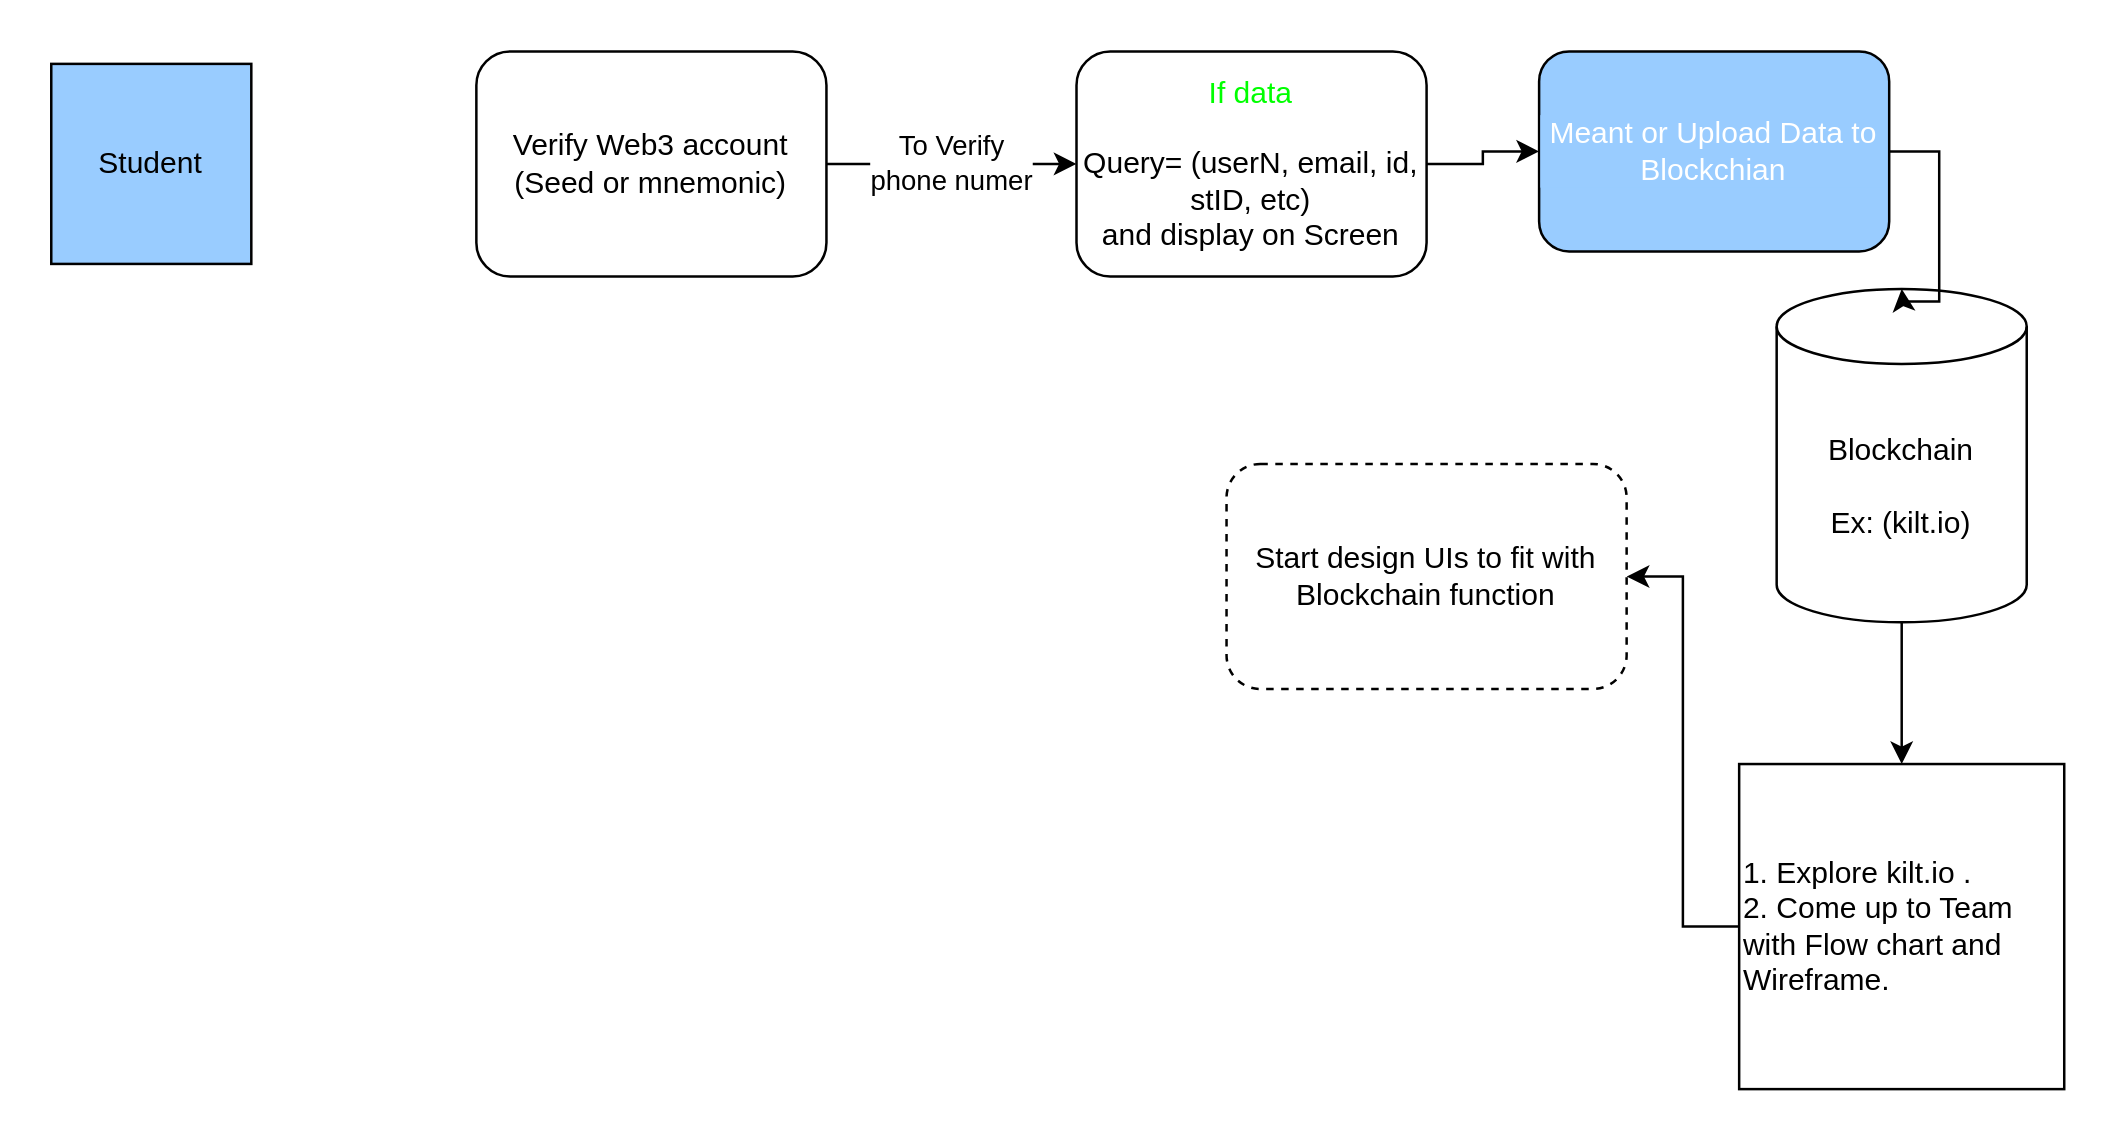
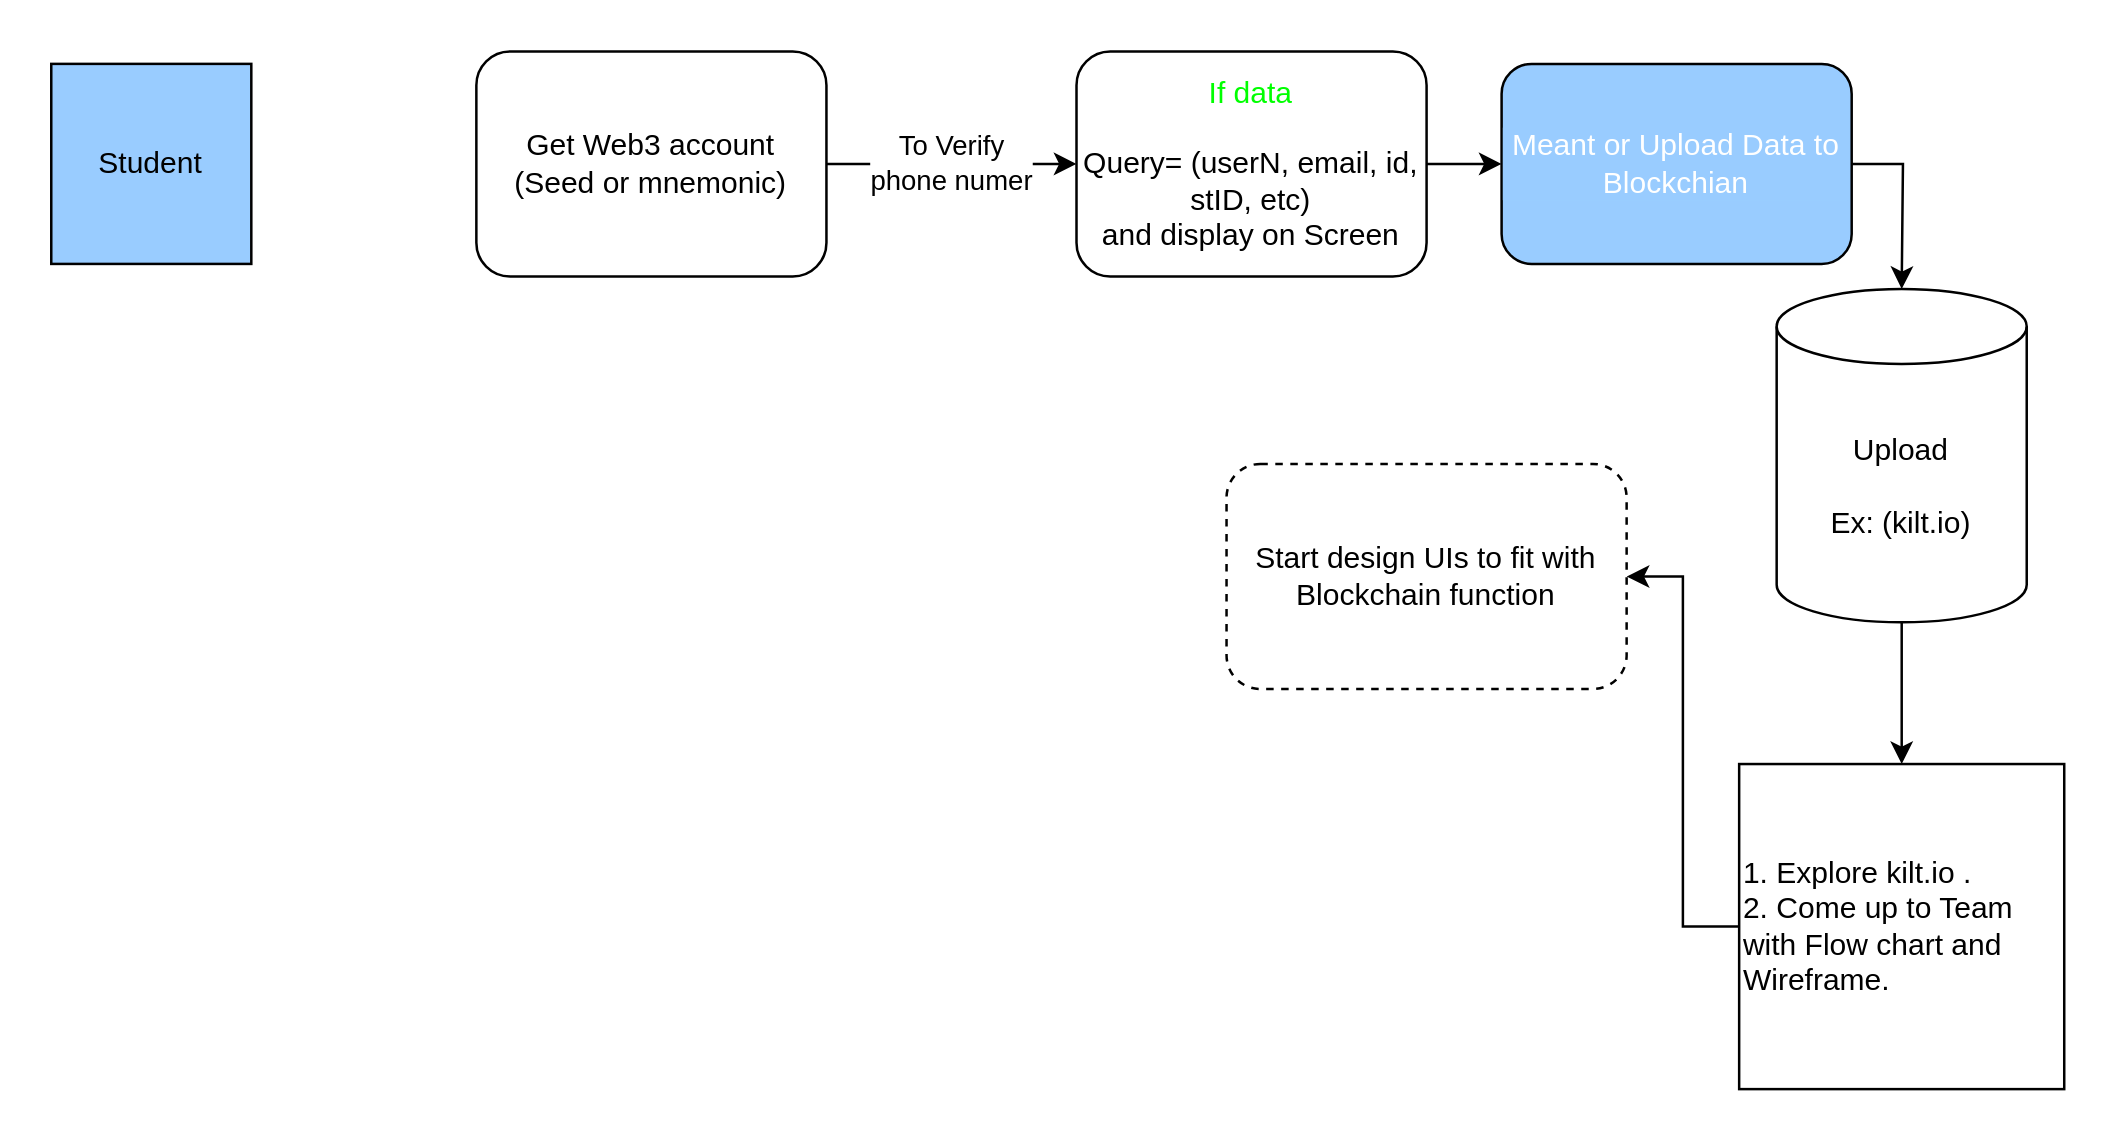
node "Meant or Upload Data to Blockchian": moved (1714, 151) -> (1676, 164)
node "Verify Web3 account (Seed or mnemonic)": label "Verify Web3 account (Seed or mnemonic)" -> "Get Web3 account (Seed or mnemonic)"
node "Blockchain Ex: (kilt.io)": label "Blockchain Ex: (kilt.io)" -> "Upload Ex: (kilt.io)"
